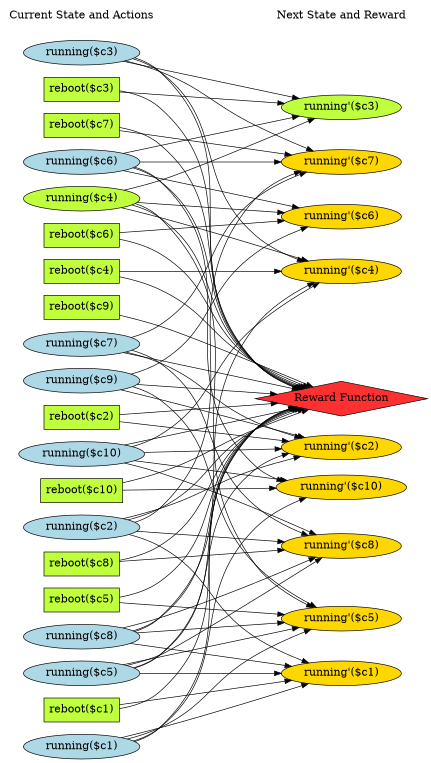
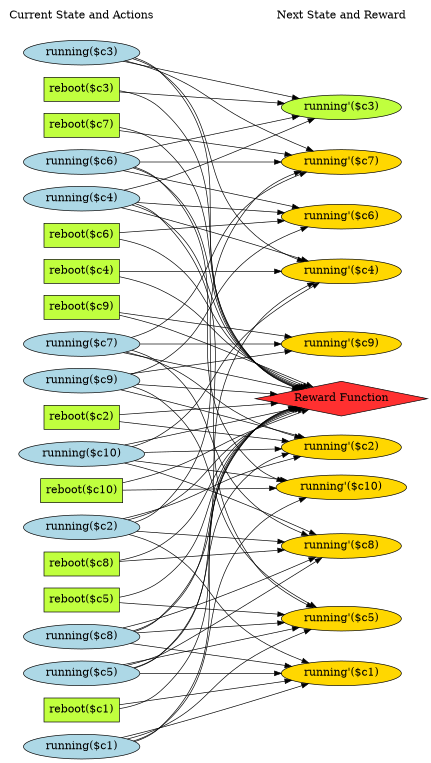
node "running($c4)": fillcolor olivedrab1 -> lightblue
node "running'($c9)": added
